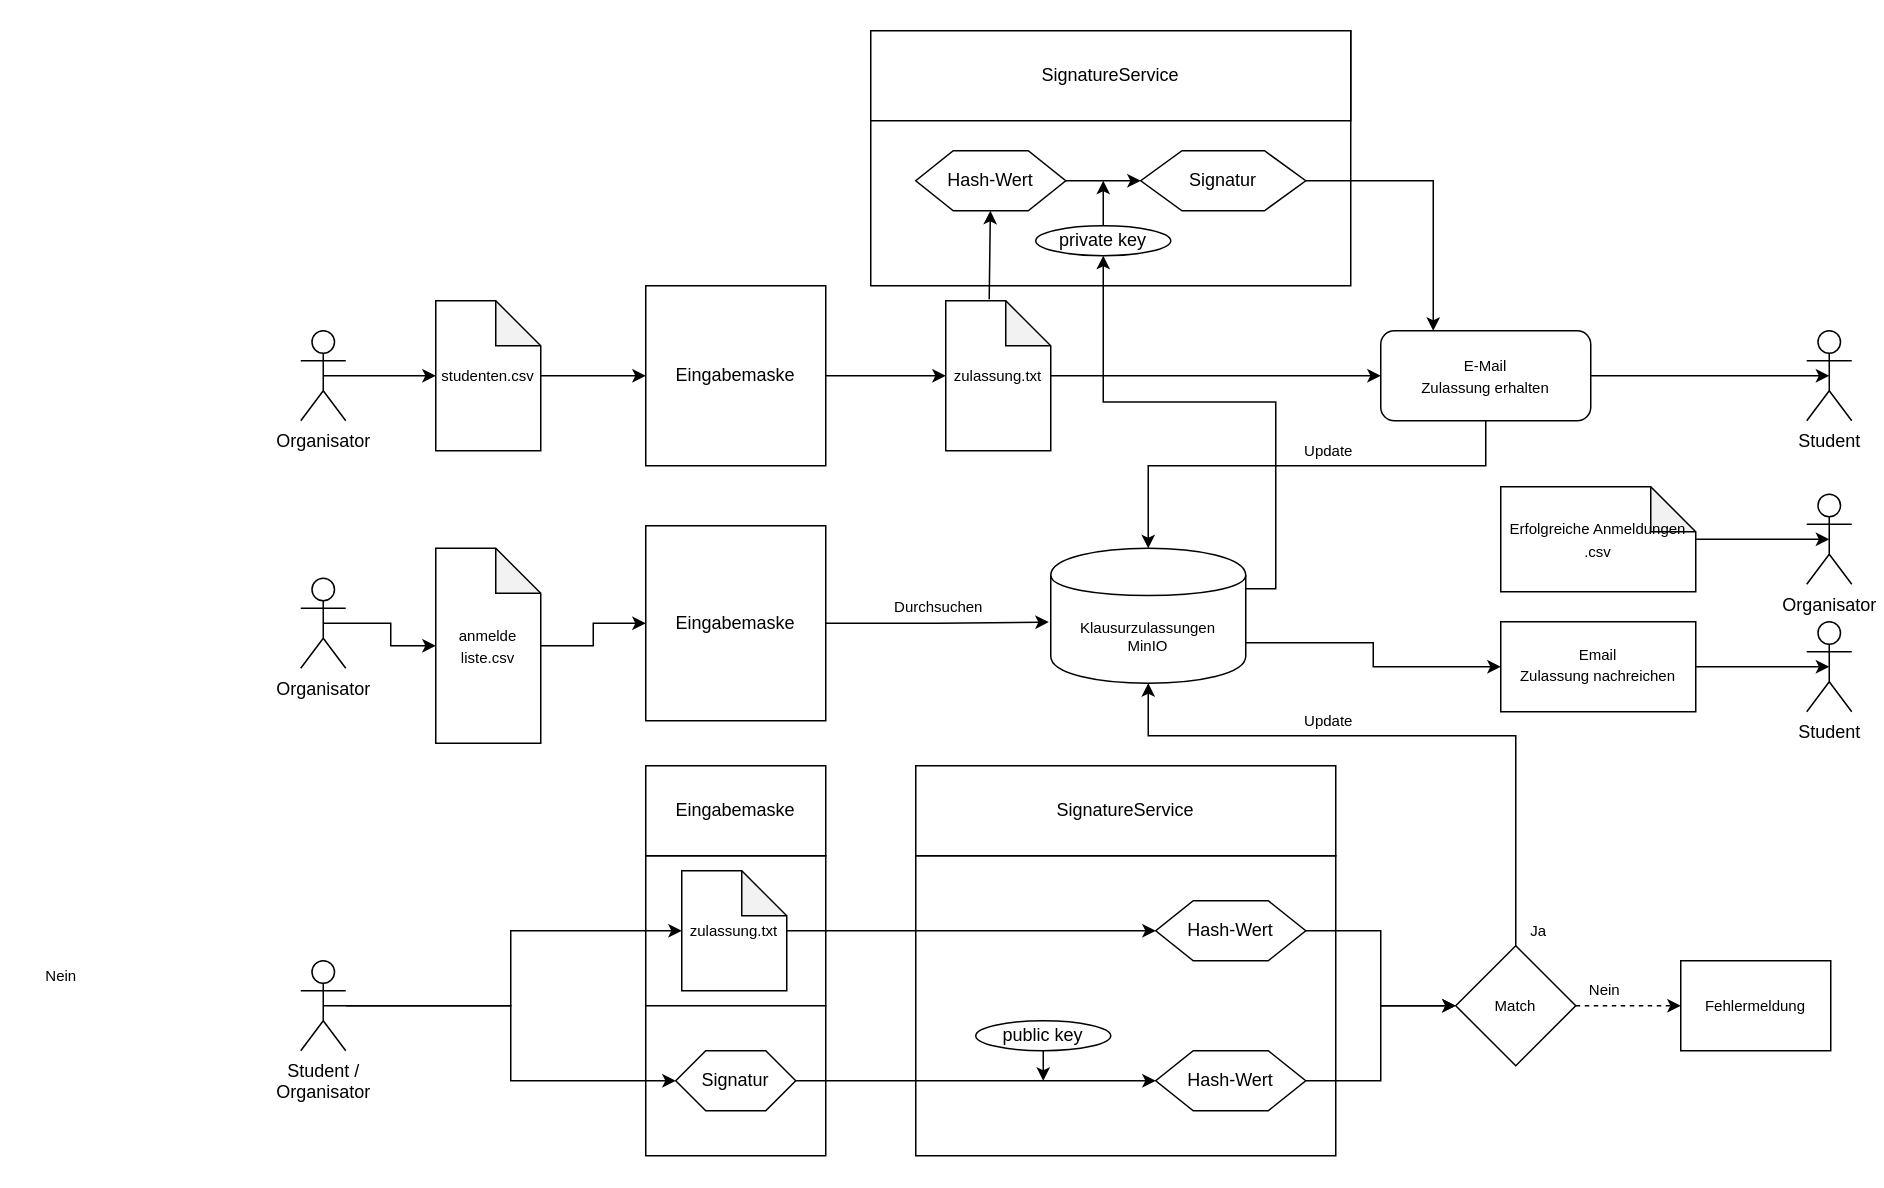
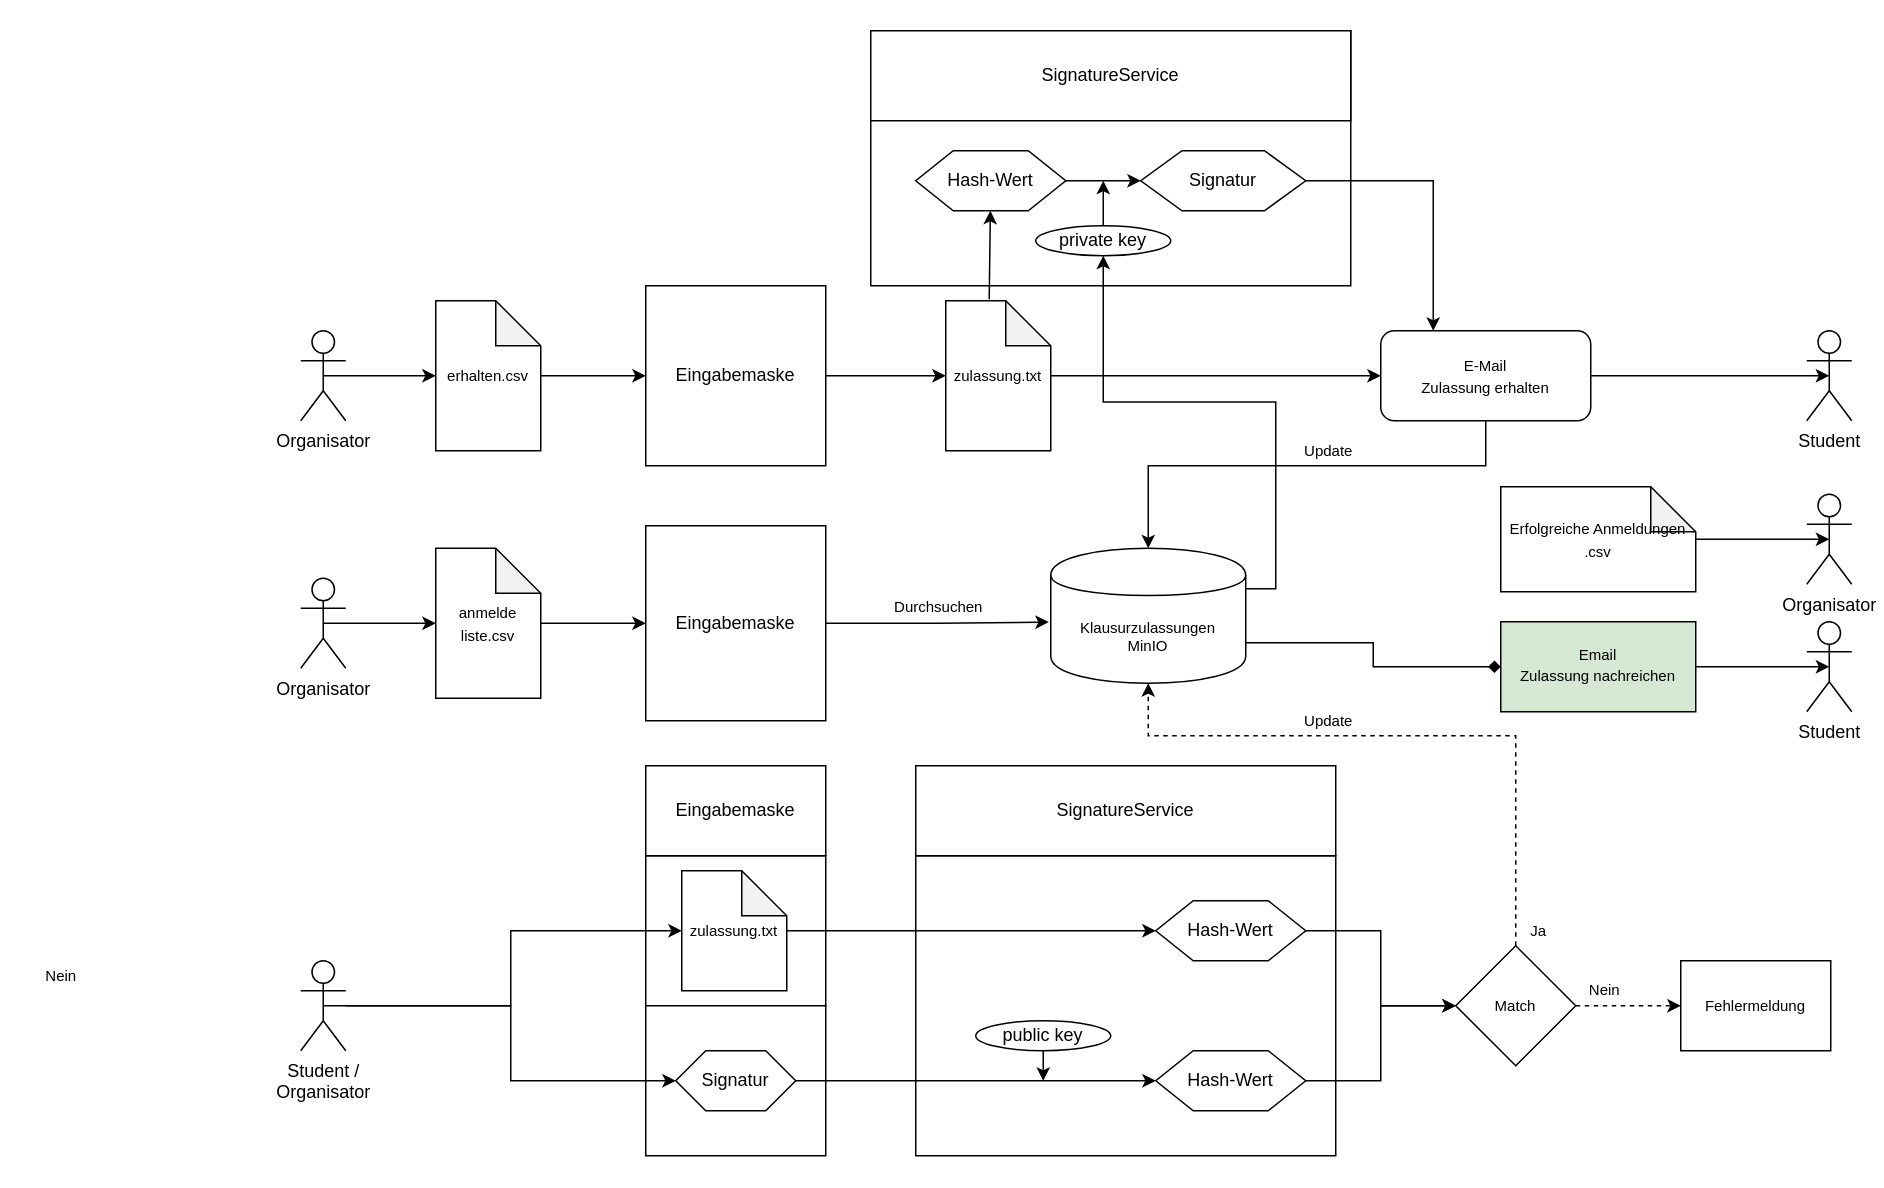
node "studenten.csv": label "studenten.csv" -> "erhalten.csv"
node "anmelde liste.csv": size 105x195 -> 105x150
edge "Klausurzulassungen MinIO" -> "Email Zulassung nachreichen": arrowhead classic -> diamond
node "Email Zulassung nachreichen": fillcolor #ffffff -> #d5e8d4
edge "Match" -> "Klausurzulassungen MinIO": style solid -> dashed
